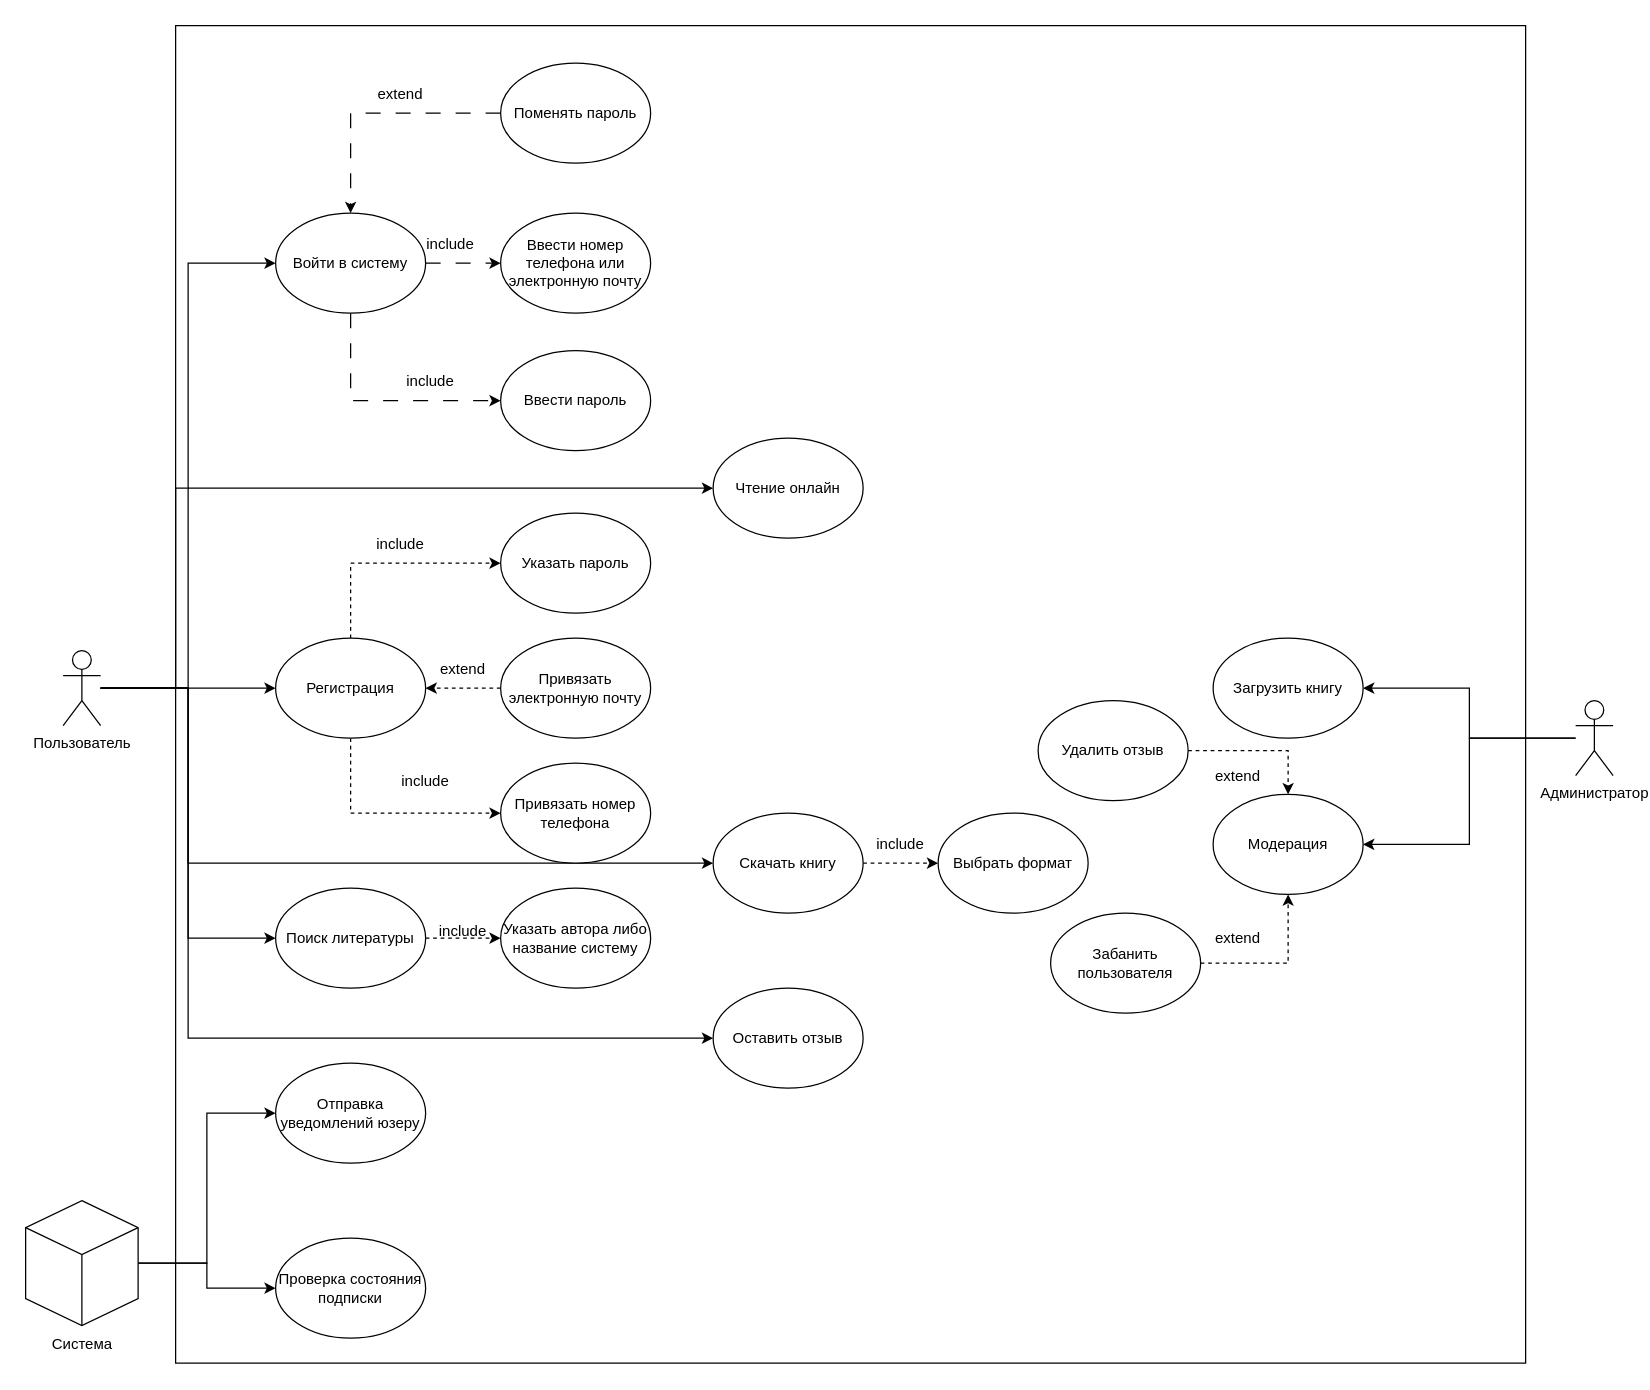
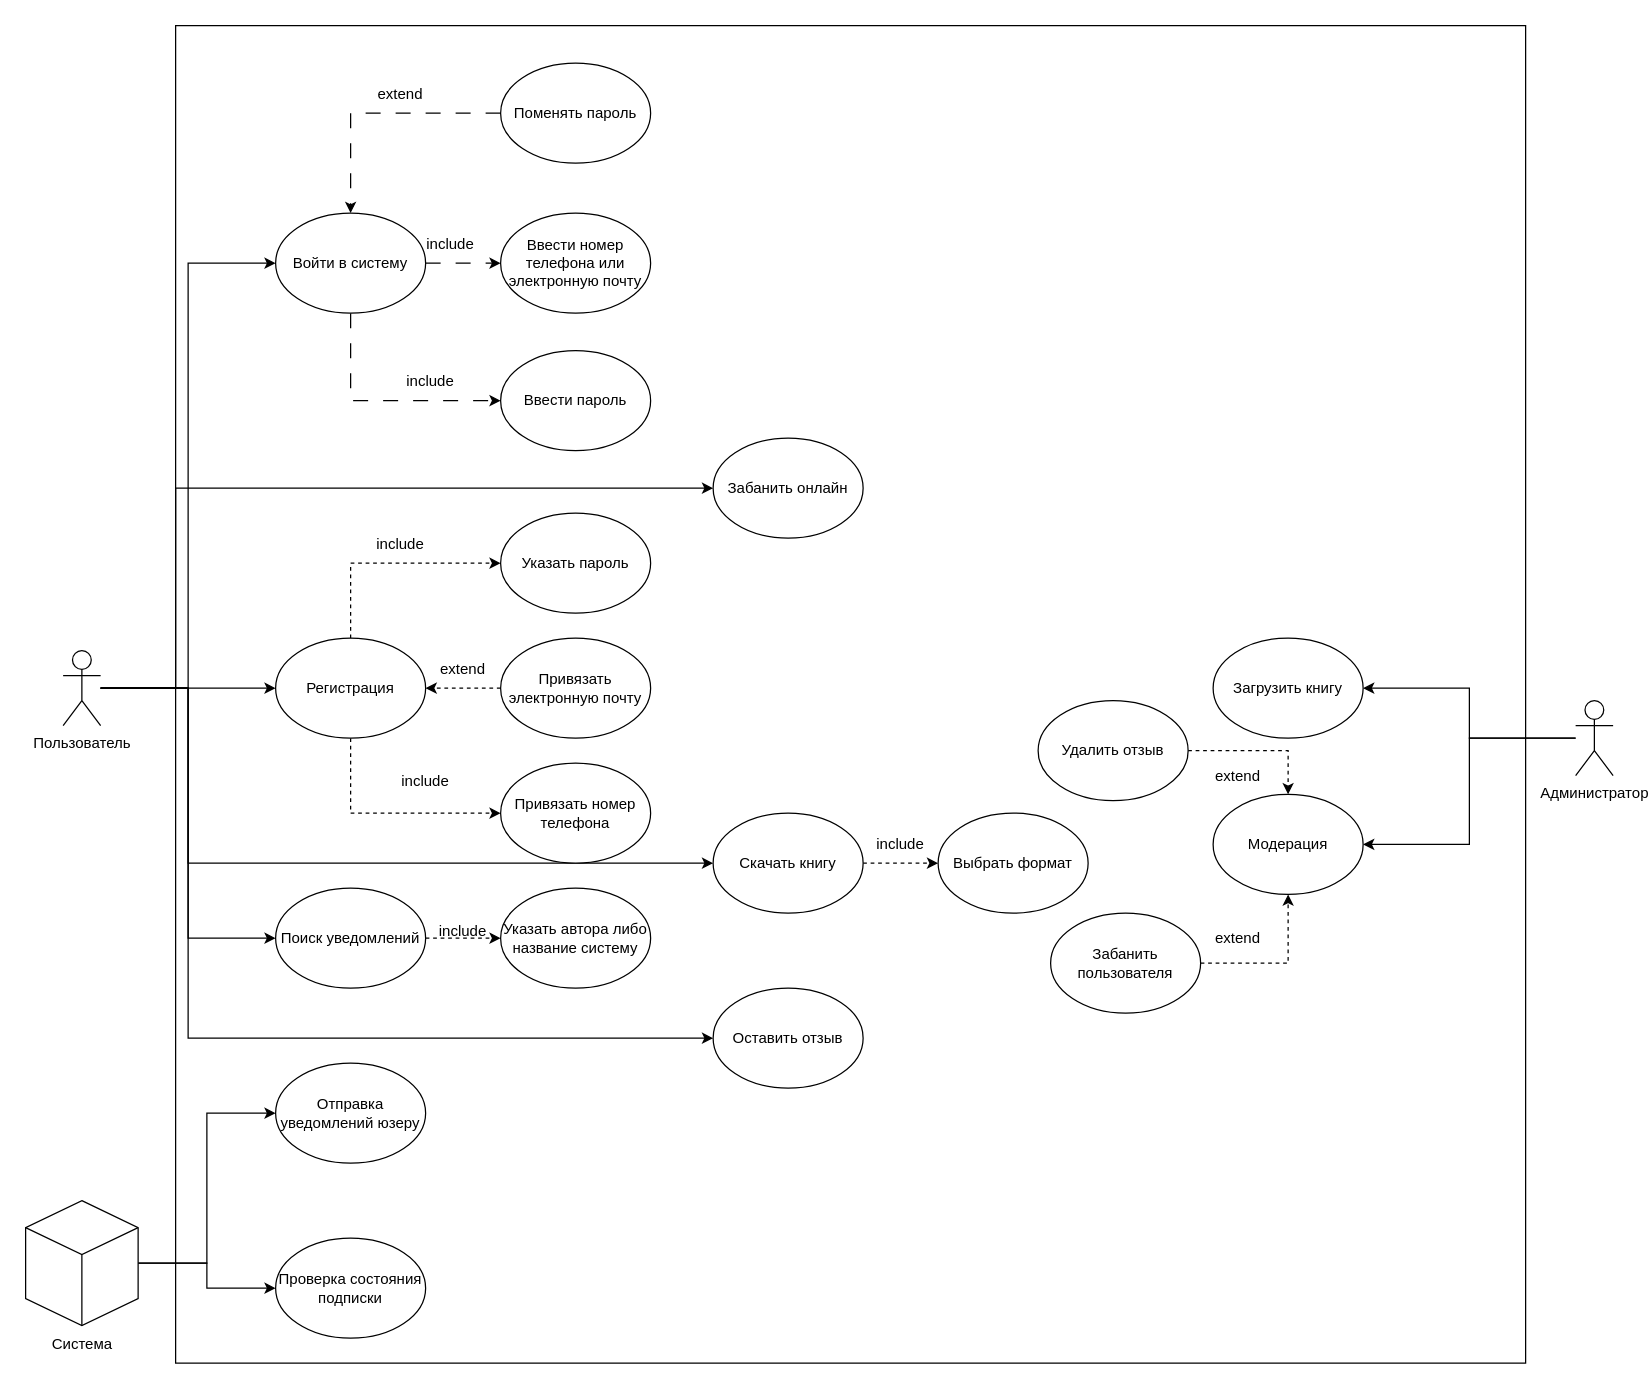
node "Чтение онлайн": label "Чтение онлайн" -> "Забанить онлайн"
node "Поиск литературы": label "Поиск литературы" -> "Поиск уведомлений"
